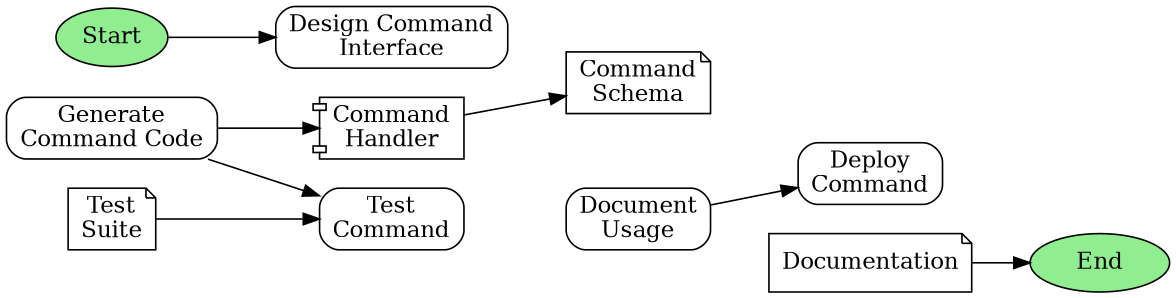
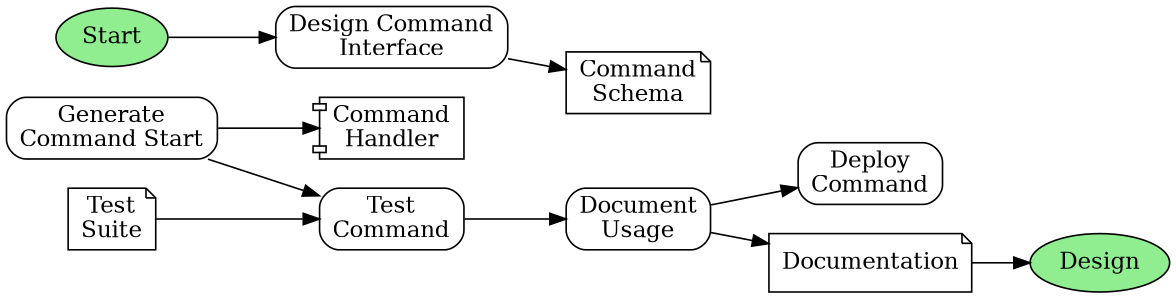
edge "Command Handler" -> "Command Schema": now "Design Command Interface" -> "Command Schema"
node "Generate Command Code": label "Generate Command Code" -> "Generate Command Start"
edge "Test Command" -> "Document Usage": added
edge "Document Usage" -> "Documentation": added
node "End": label "End" -> "Design"
